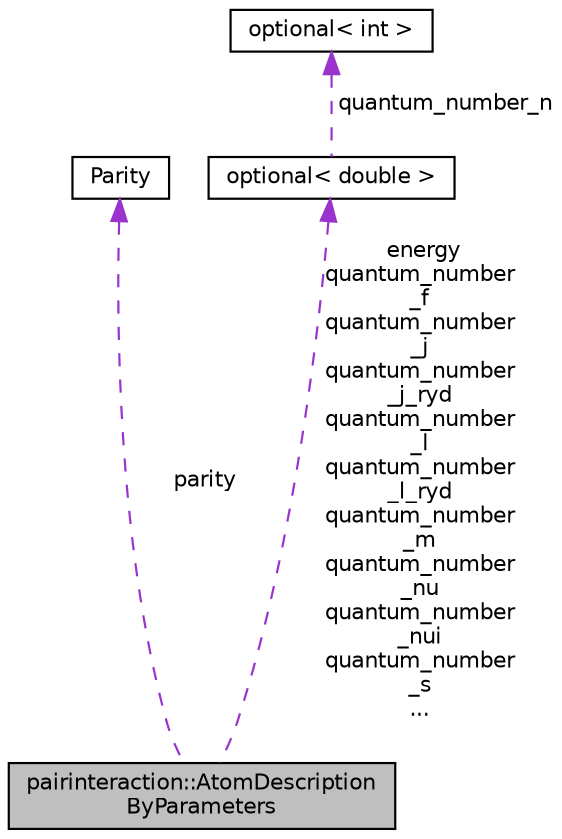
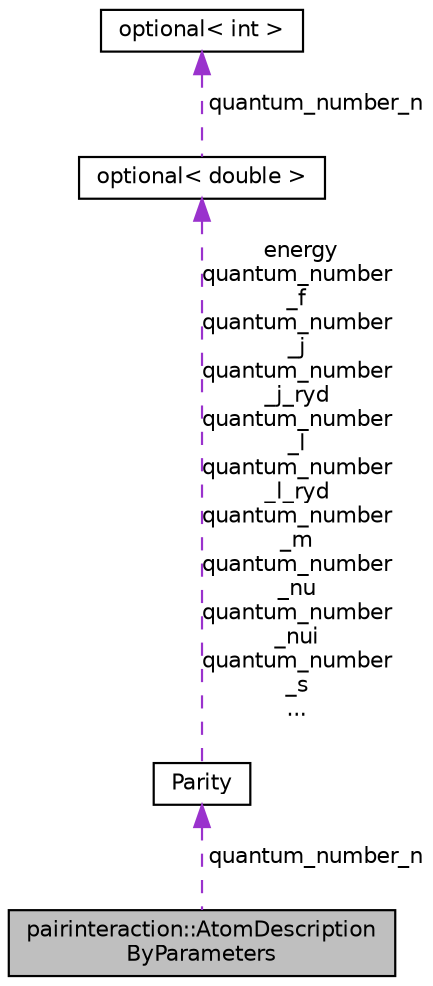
edge "pairinteraction::AtomDescription ByParameters" -> "Parity": label " parity" -> " quantum_number_n"
edge "pairinteraction::AtomDescription ByParameters" -> "optional< double >": now "Parity" -> "optional< double >"
